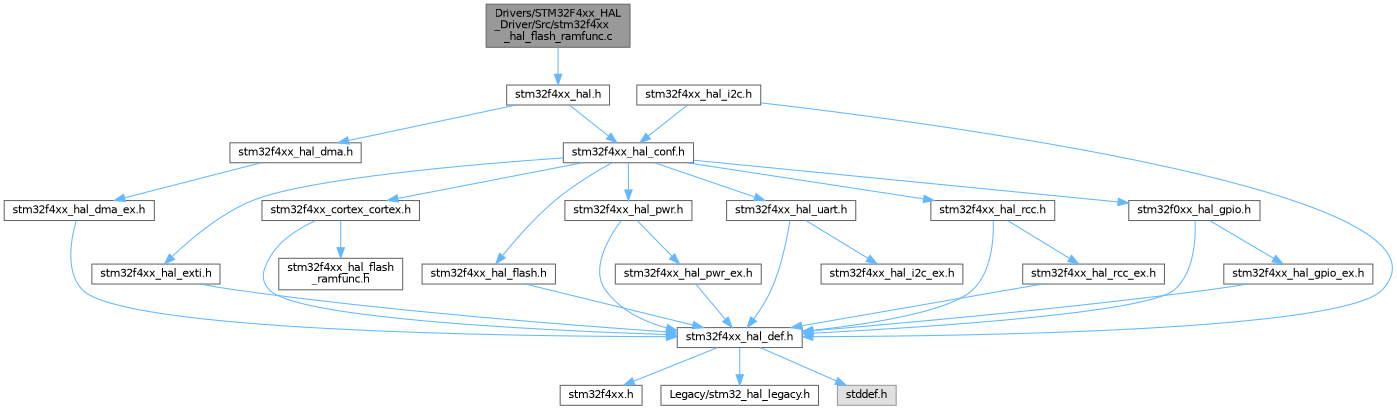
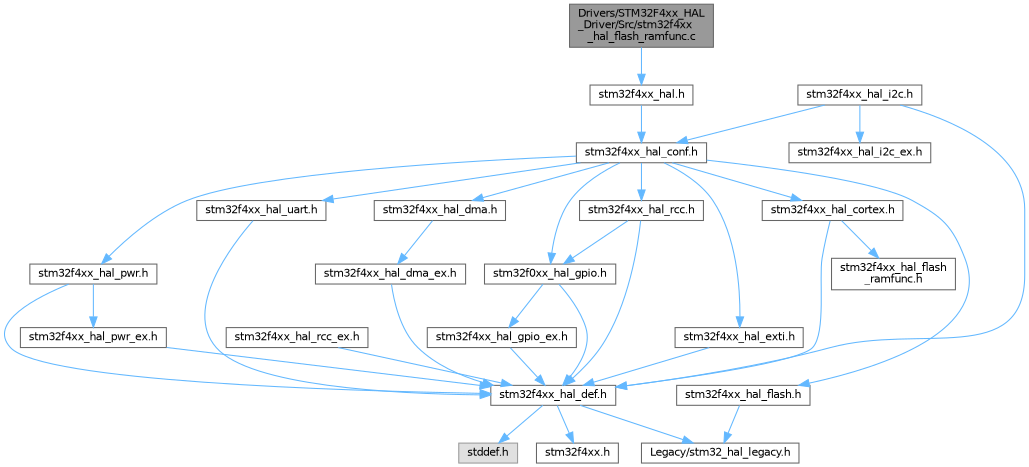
edge "stm32f4xx_hal.h" -> "stm32f4xx_hal_dma.h": now "stm32f4xx_hal_conf.h" -> "stm32f4xx_hal_dma.h"
node "stm32f4xx_cortex_cortex.h": label "stm32f4xx_cortex_cortex.h" -> "stm32f4xx_hal_cortex.h"
edge "stm32f4xx_hal_uart.h" -> "stm32f4xx_hal_i2c_ex.h": now "stm32f4xx_hal_i2c.h" -> "stm32f4xx_hal_i2c_ex.h"
edge "stm32f4xx_hal_rcc.h" -> "stm32f4xx_hal_rcc_ex.h": now "stm32f4xx_hal_rcc.h" -> "stm32f0xx_hal_gpio.h"
edge "stm32f4xx_hal_flash.h" -> "stm32f4xx_hal_def.h": now "stm32f4xx_hal_flash.h" -> "Legacy/stm32_hal_legacy.h"
